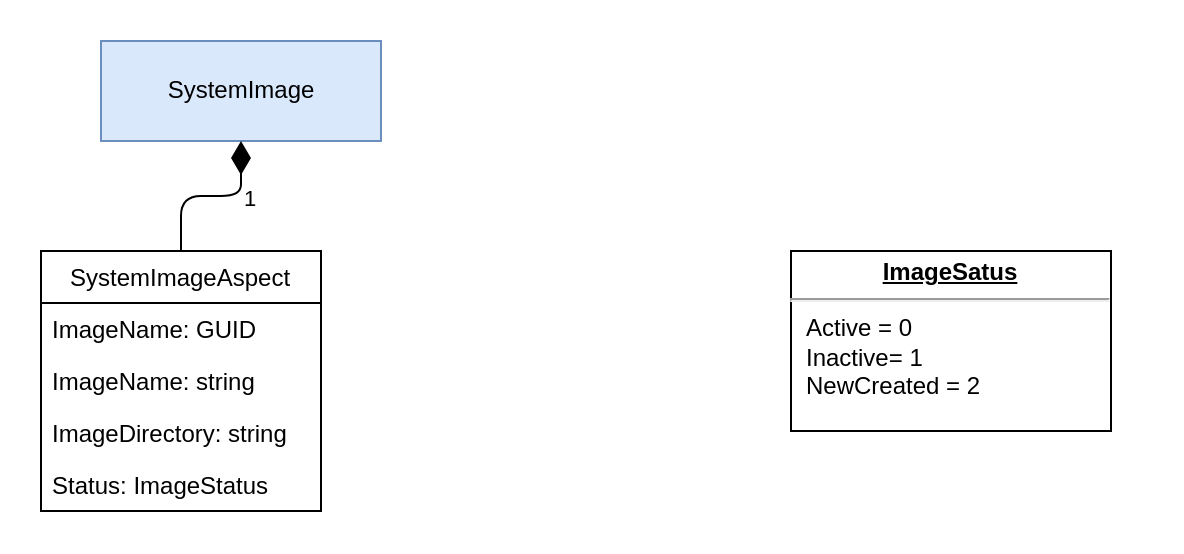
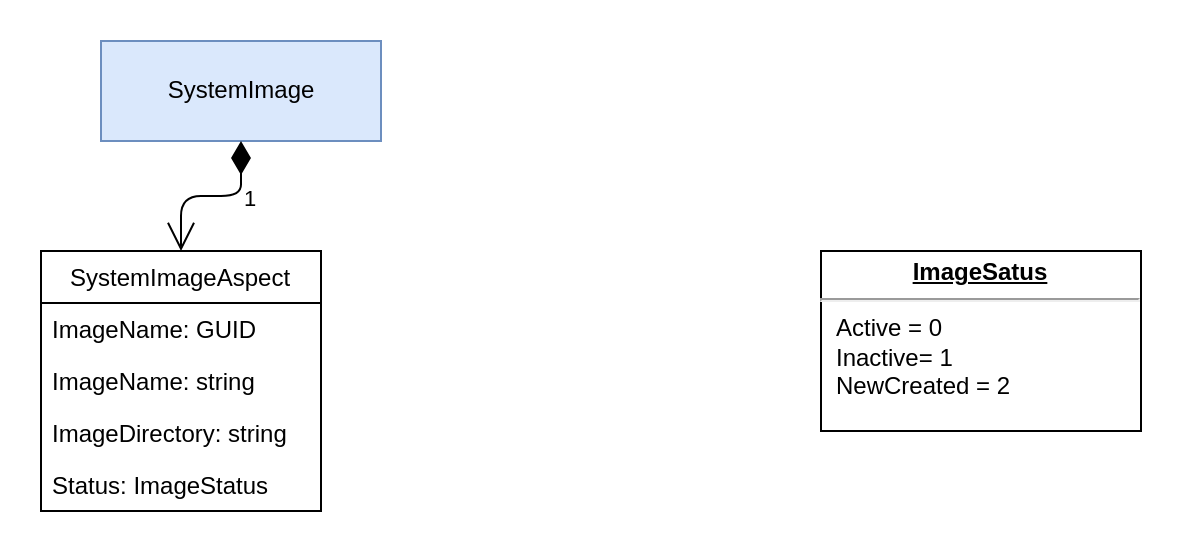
edge "SystemImageAspect" -> "SystemImage": arrowhead none -> open
node "ImageSatus Active = 0 Inactive= 1 NewCreated = 2": moved (951, 341) -> (981, 341)
